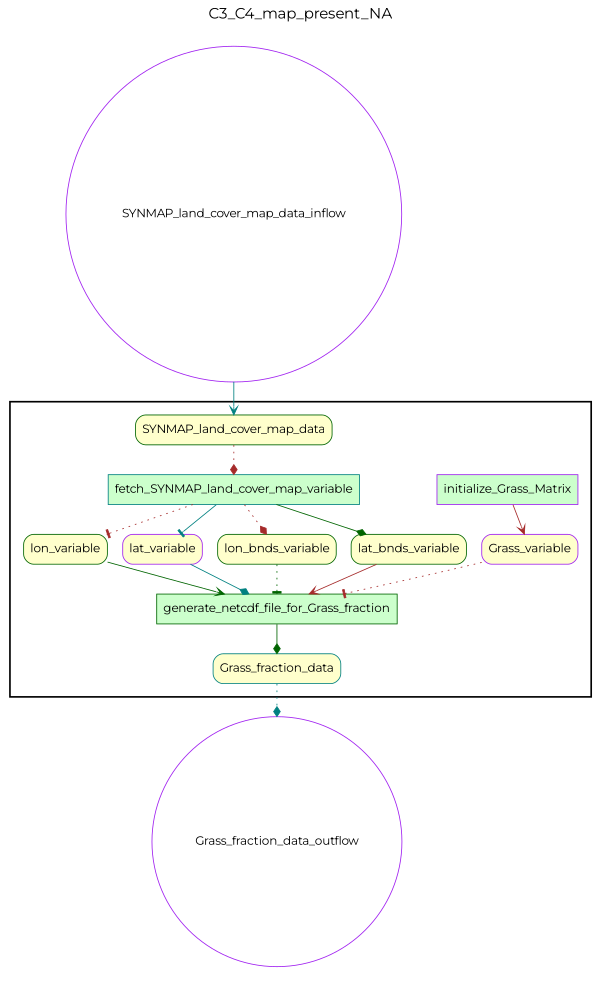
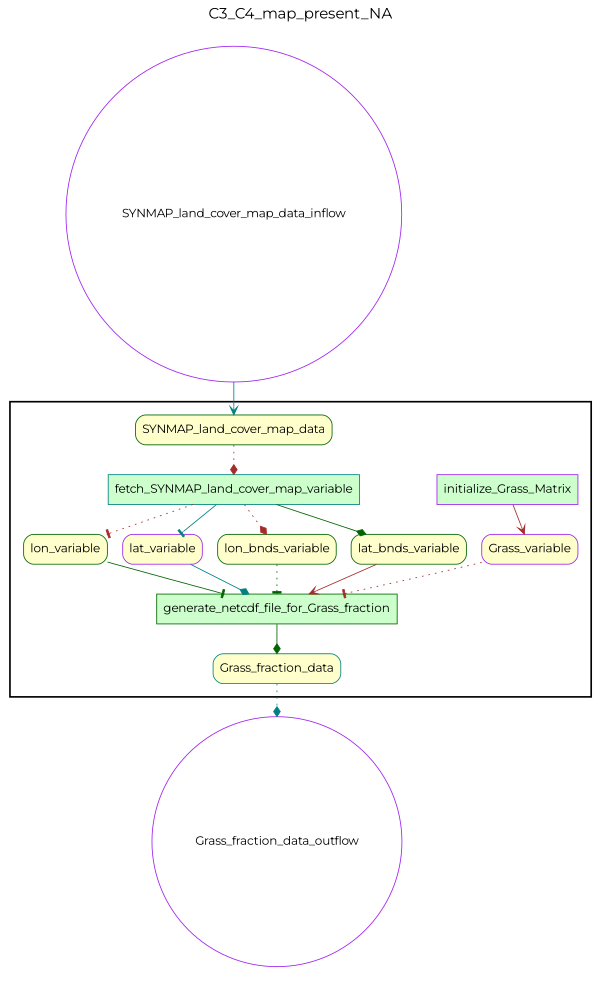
edge "lon_variable" -> "generate_netcdf_file_for_Grass_fraction": arrowhead vee -> tee
